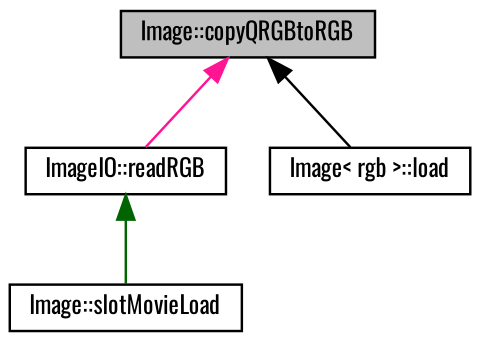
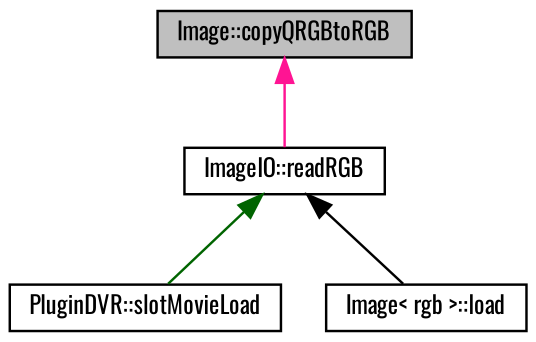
edge "Image< rgb >::load" -> "Image::copyQRGBtoRGB": now "Image< rgb >::load" -> "ImageIO::readRGB"
node "Image::slotMovieLoad": label "Image::slotMovieLoad" -> "PluginDVR::slotMovieLoad"
